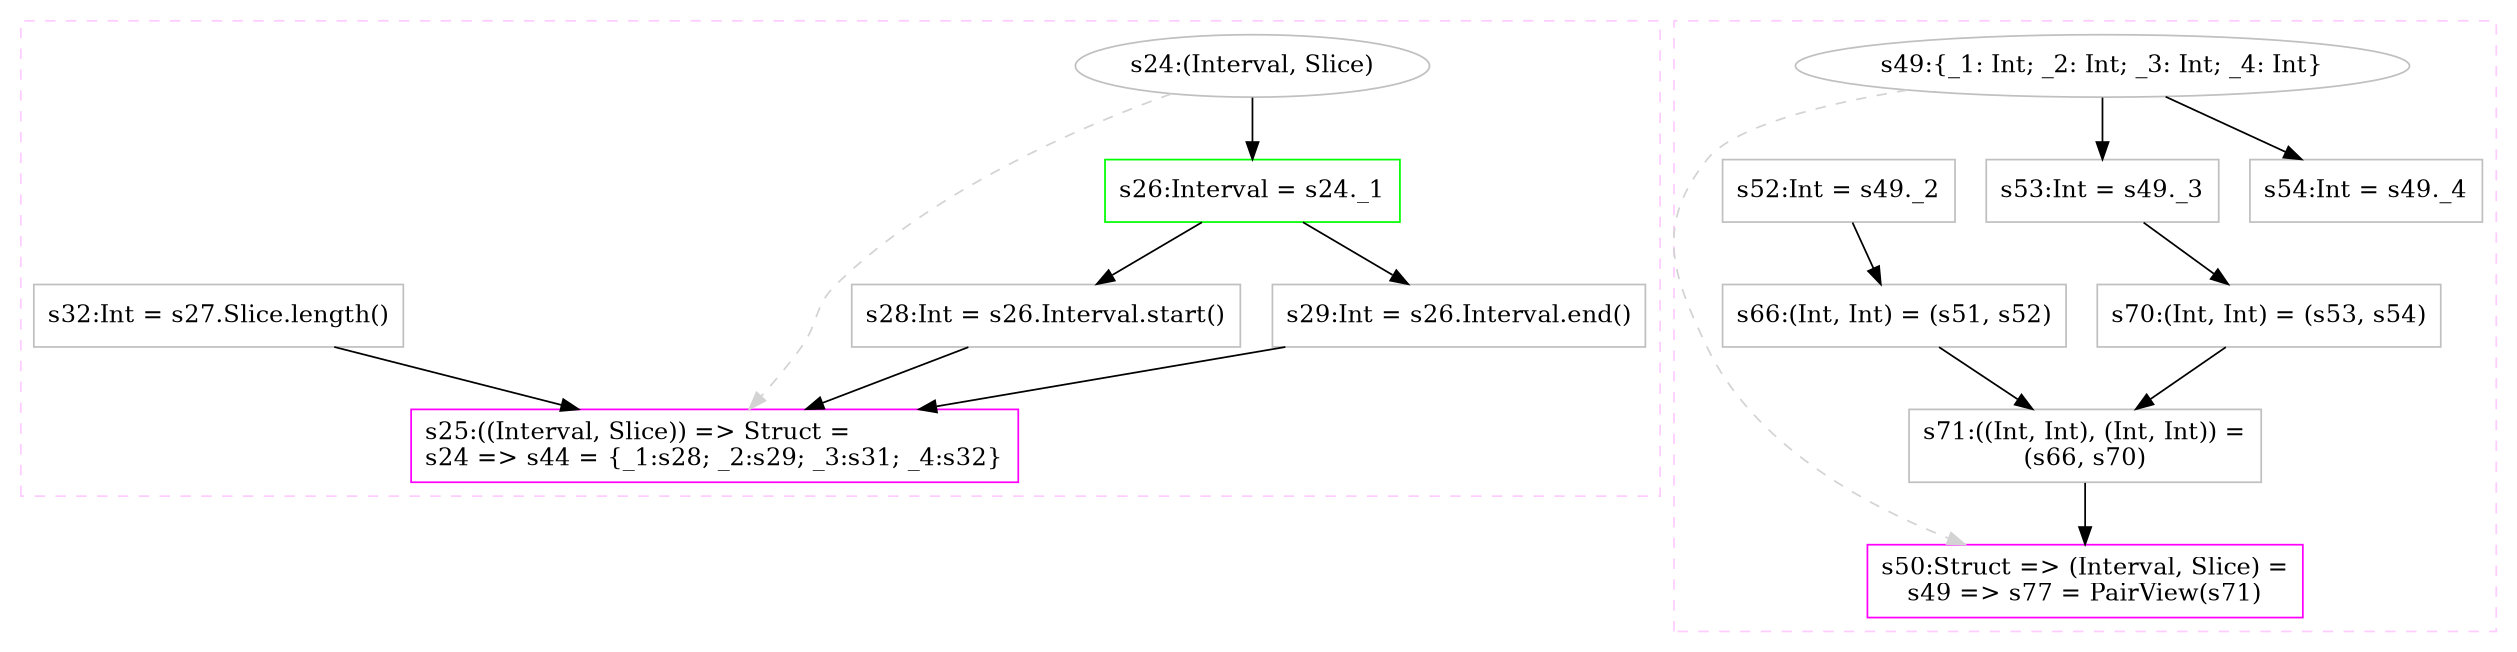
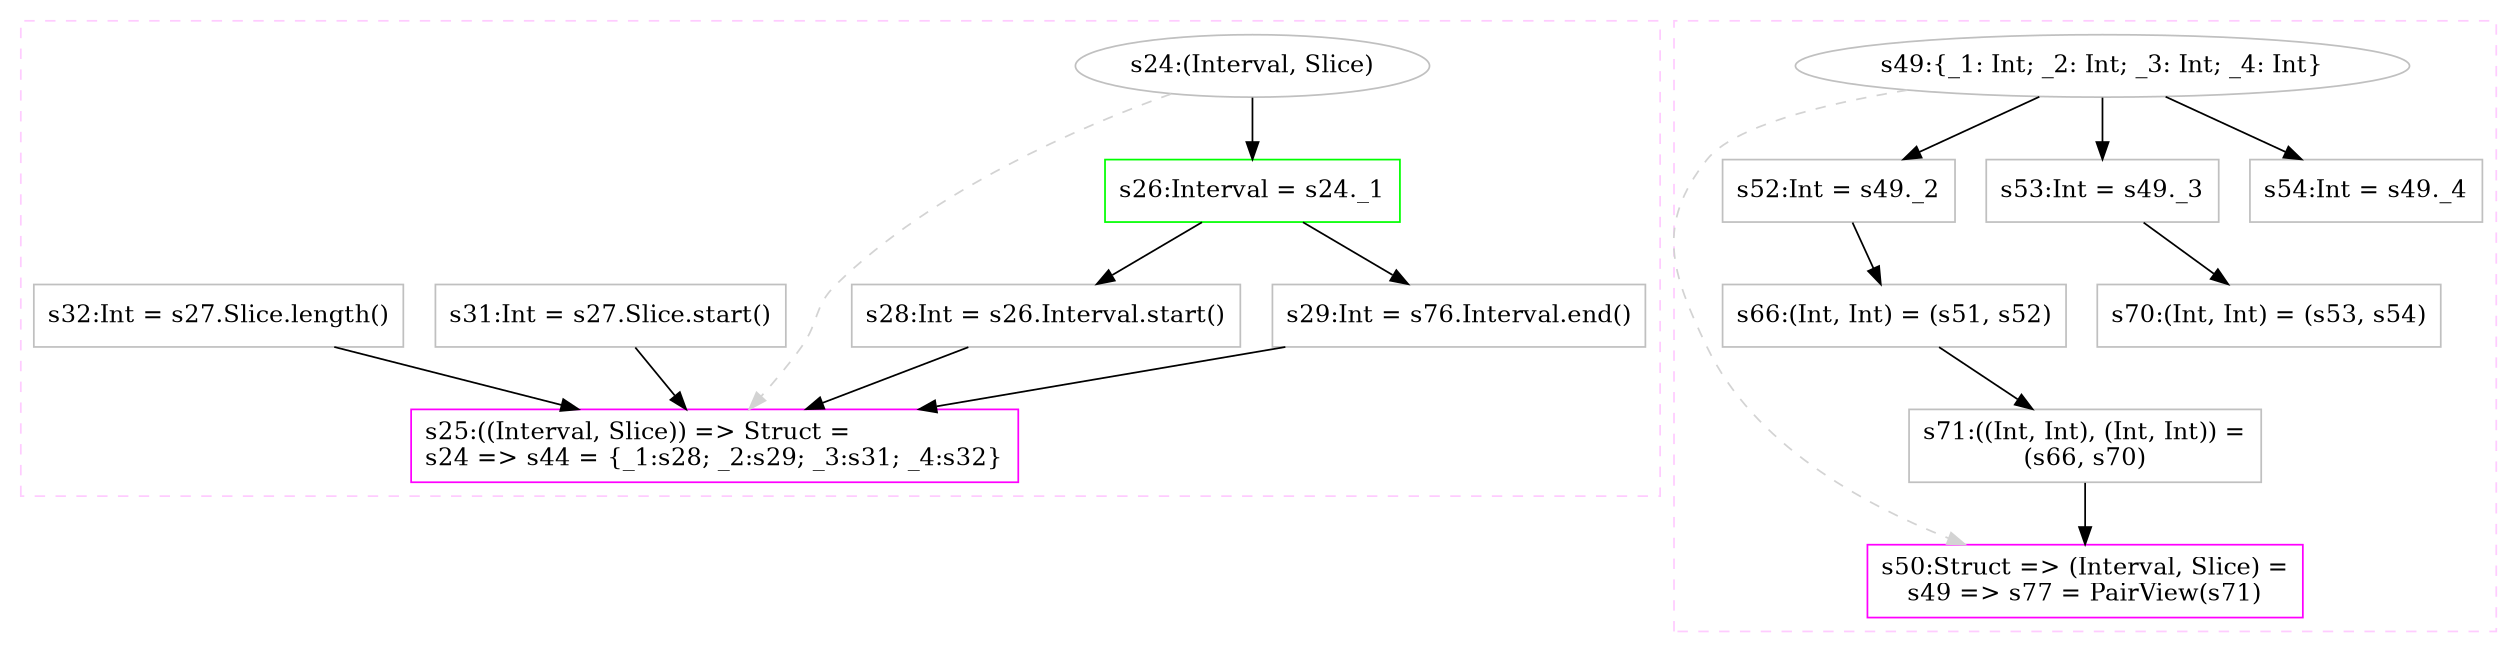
edge "s49:{_1: Int; _2: Int; _3: Int; _4: Int}" -> "s52:Int = s49._2": added
node "s31:Int = s27.Slice.start()": added
node "s29:Int = s26.Interval.end()": label "s29:Int = s26.Interval.end()" -> "s29:Int = s76.Interval.end()"
edge "s70:(Int, Int) = (s53, s54)" -> "s71:((Int, Int), (Int, Int)) = (s66, s70)": removed
